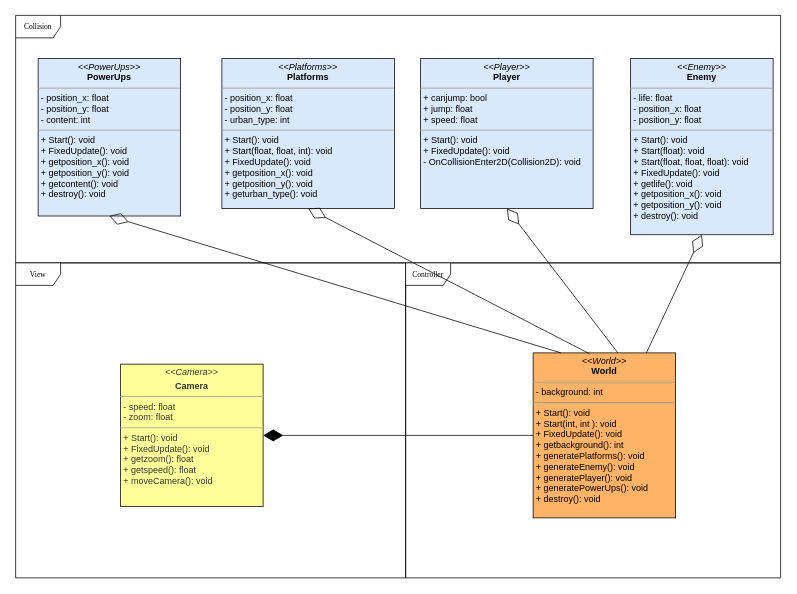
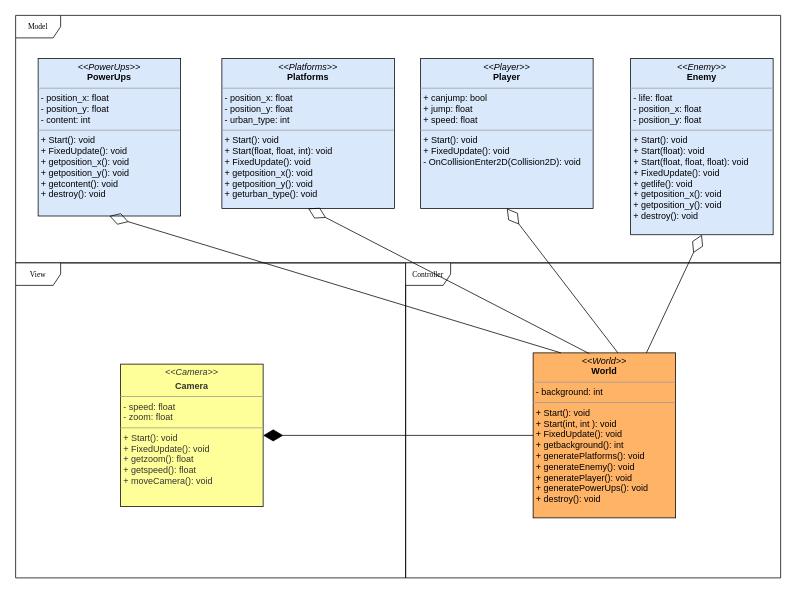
node "Collision": label "Collision" -> "Model"
